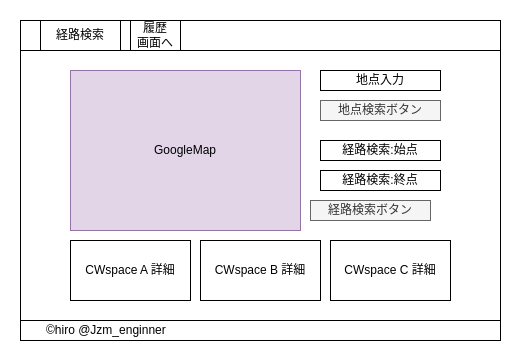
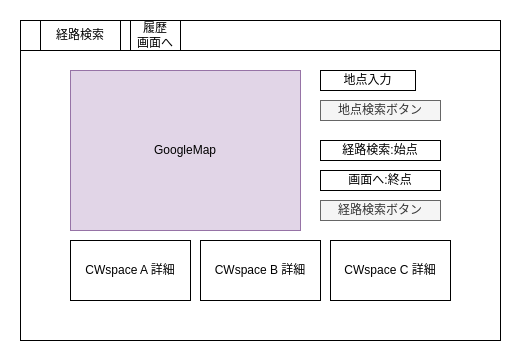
node "地点入力": size 120x20 -> 95x20
node "経路検索:終点": label "経路検索:終点" -> "画面へ:終点"
node "経路検索ボタン": moved (371, 211) -> (381, 211)
node "©hiro @Jzm_enginner": removed
